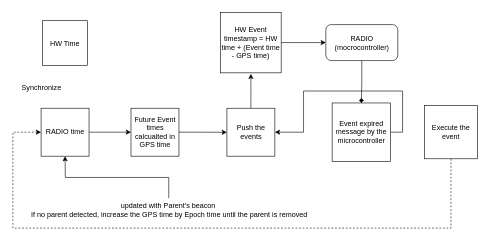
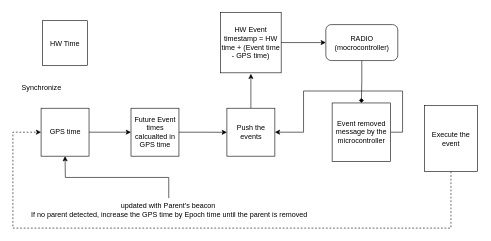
node "RADIO time": label "RADIO time" -> "GPS time"
node "Event expired message by the microcontroller": label "Event expired message by the microcontroller" -> "Event removed message by the microcontroller"
node "Execute the event": size 53x53 -> 53x66
